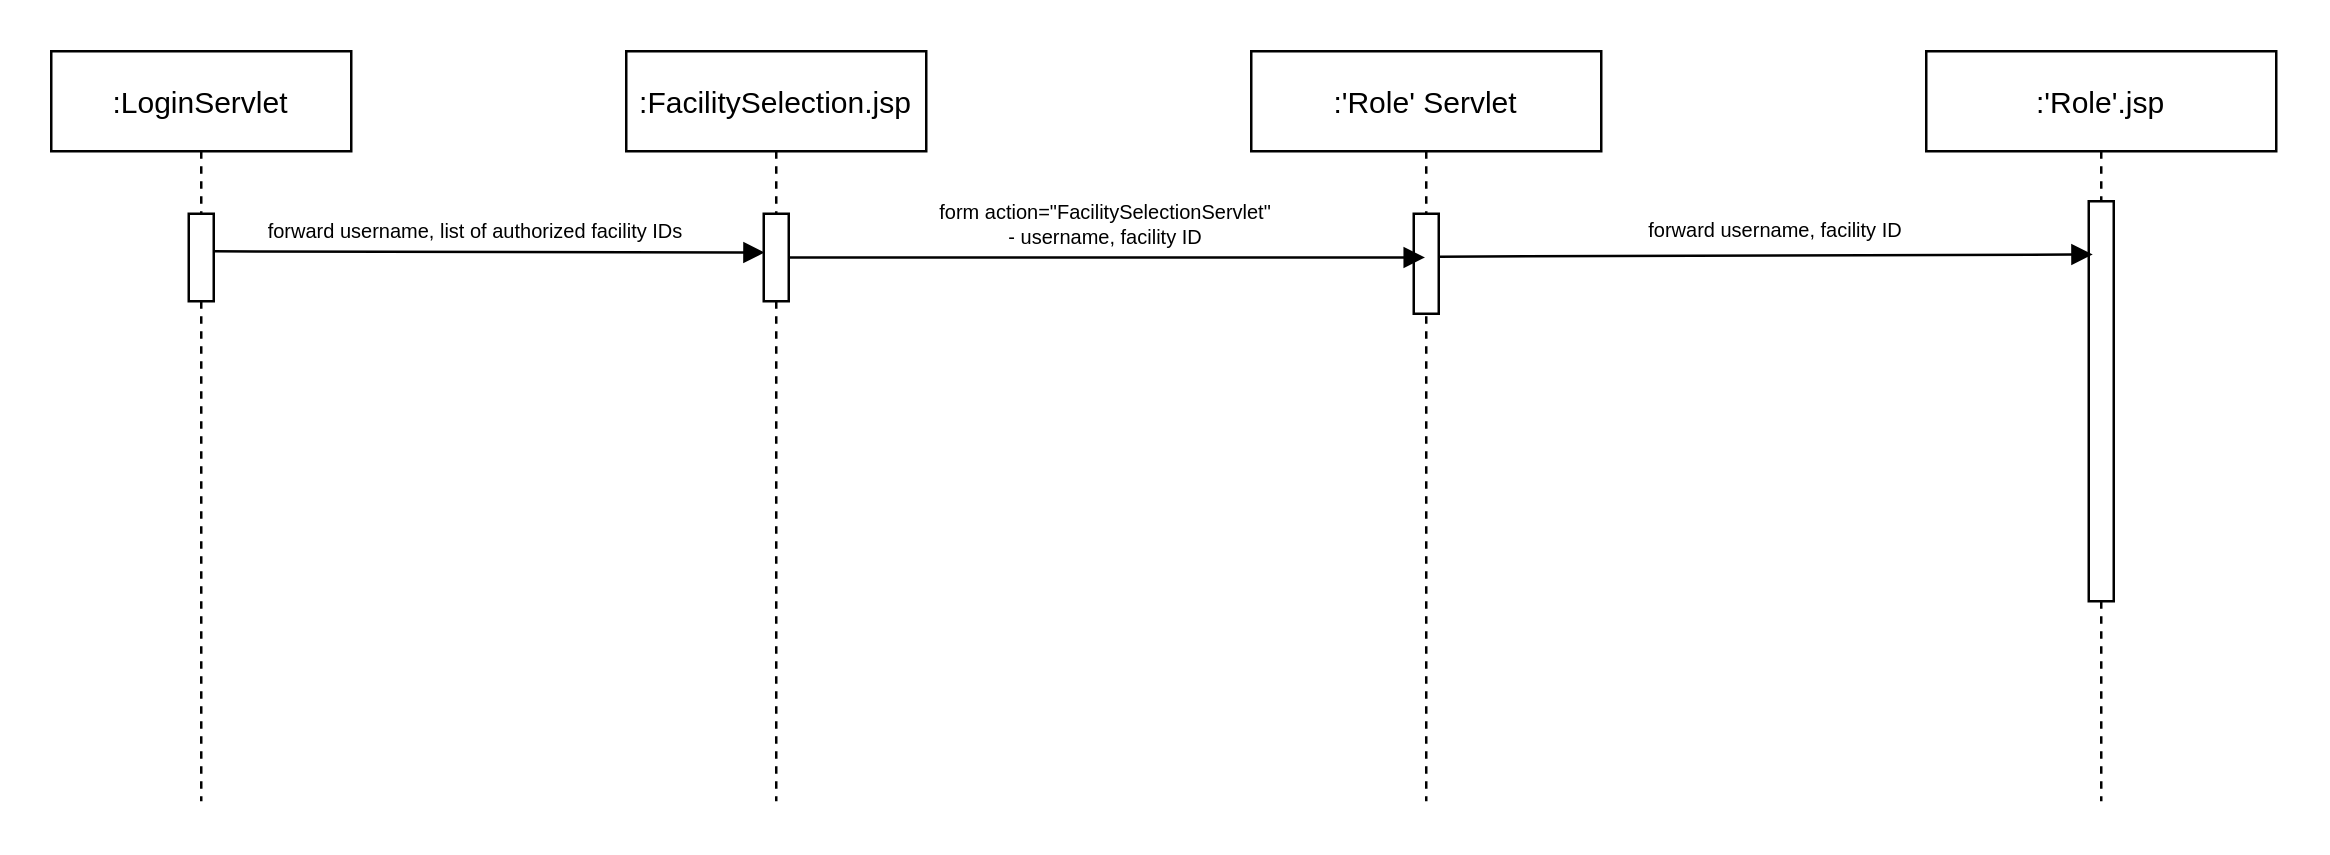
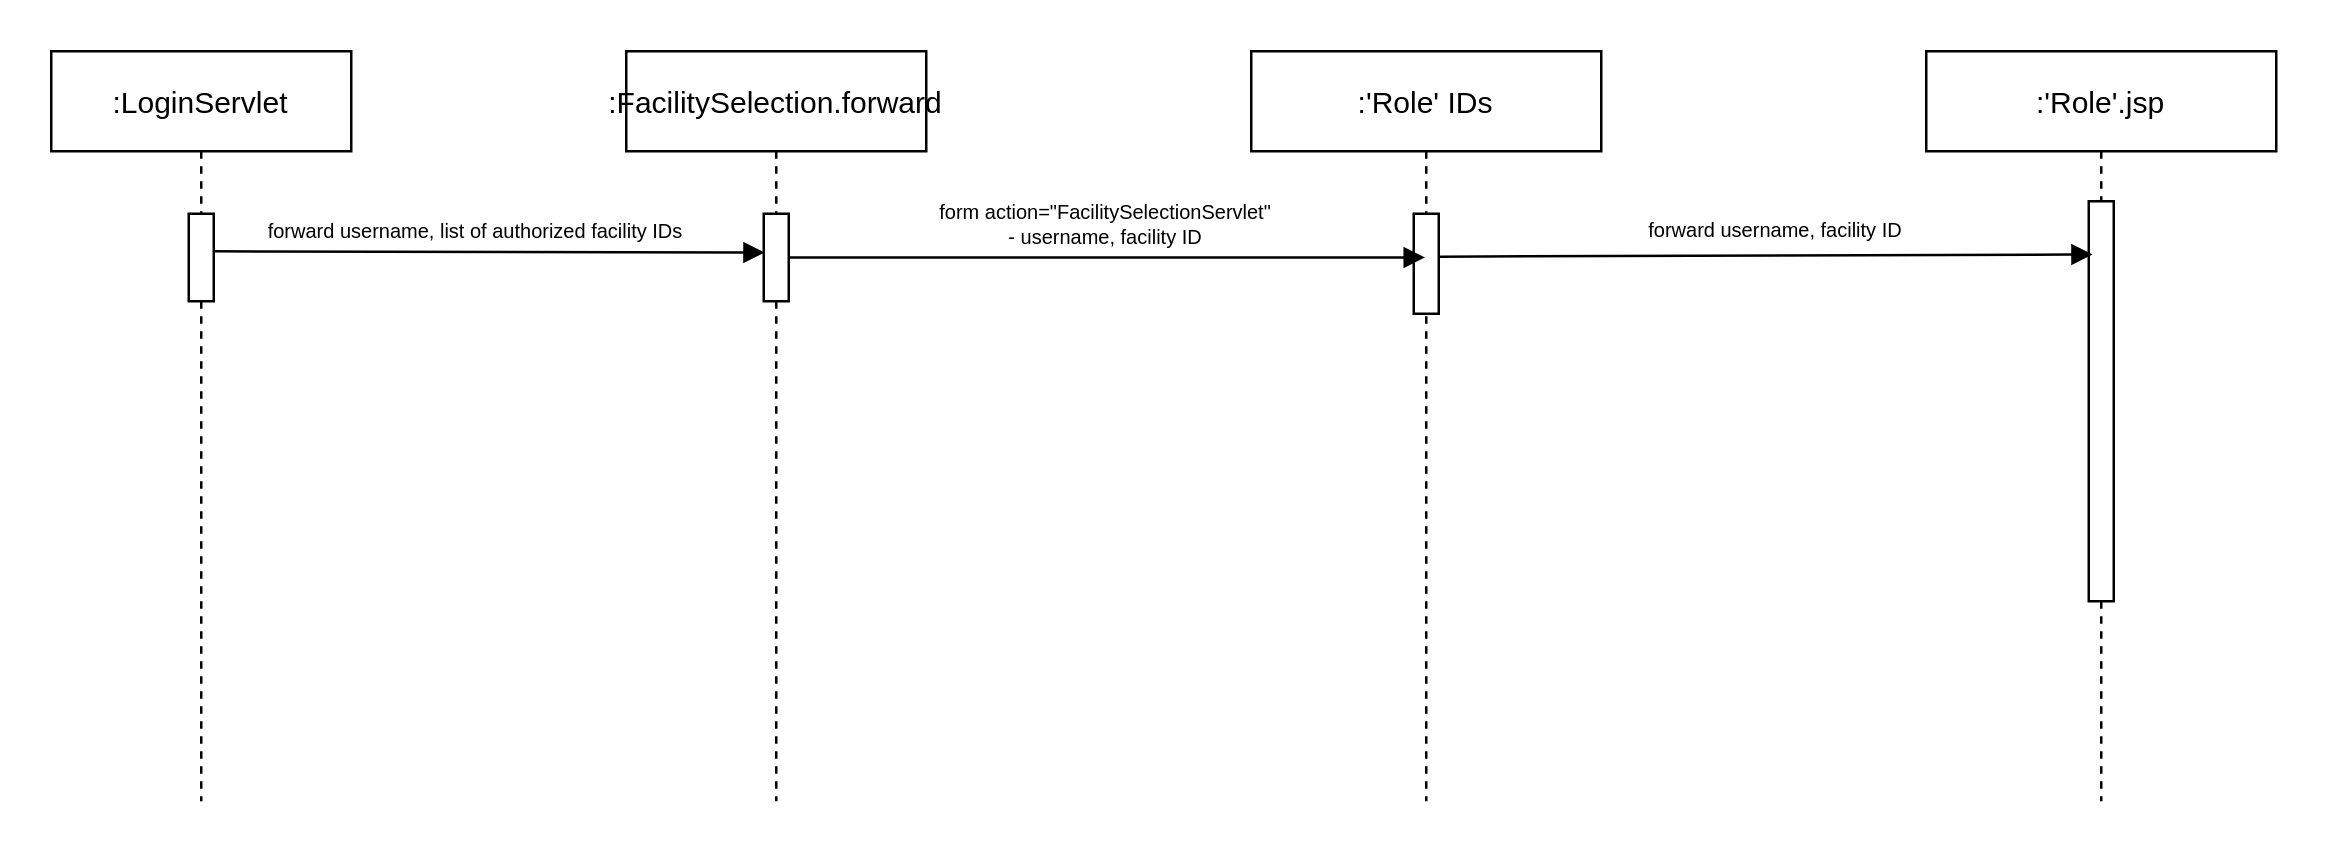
node ":FacilitySelection.jsp": label ":FacilitySelection.jsp" -> ":FacilitySelection.forward"
node ":'Role' Servlet": label ":'Role' Servlet" -> ":'Role' IDs"
